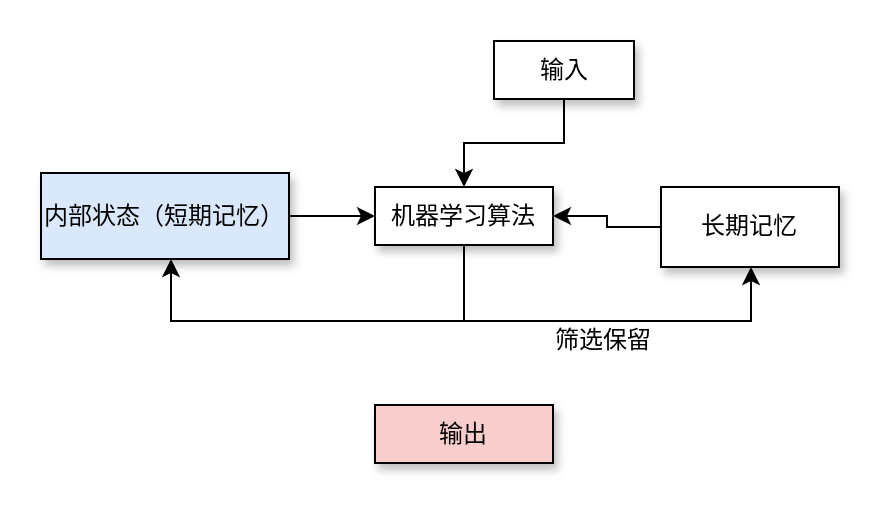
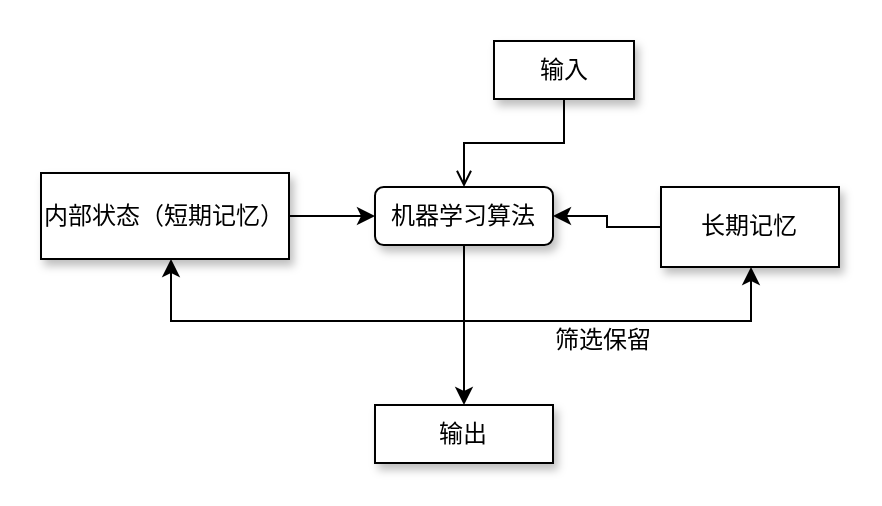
edge "输入" -> "机器学习算法": arrowhead classic -> open
node "内部状态（短期记忆）": fillcolor #dae8fc -> #ffffff
node "机器学习算法": shape rectangle -> rounded rectangle
edge "机器学习算法" -> "输出": added
node "输出": fillcolor #f8cecc -> #ffffff
